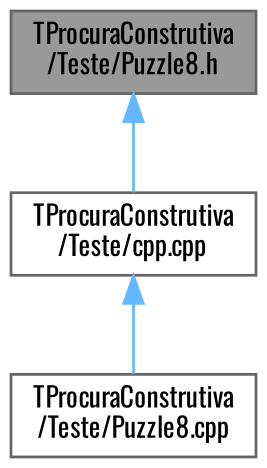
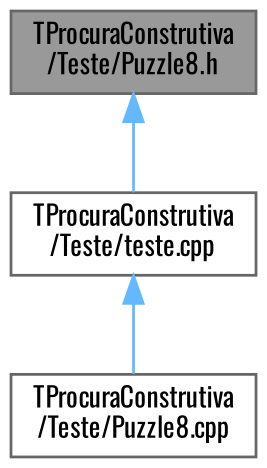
node "TProcuraConstrutiva /Teste/cpp.cpp": label "TProcuraConstrutiva /Teste/cpp.cpp" -> "TProcuraConstrutiva /Teste/teste.cpp"
